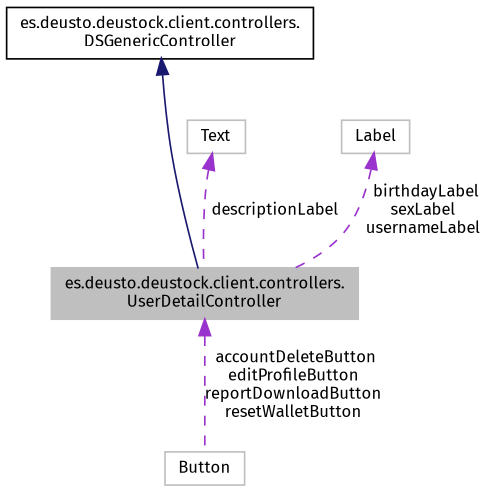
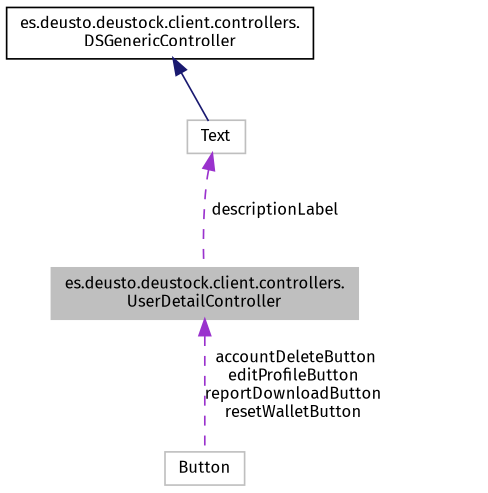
node "Label": removed
edge "es.deusto.deustock.client.controllers. UserDetailController" -> "es.deusto.deustock.client.controllers. DSGenericController": now "Text" -> "es.deusto.deustock.client.controllers. DSGenericController"
